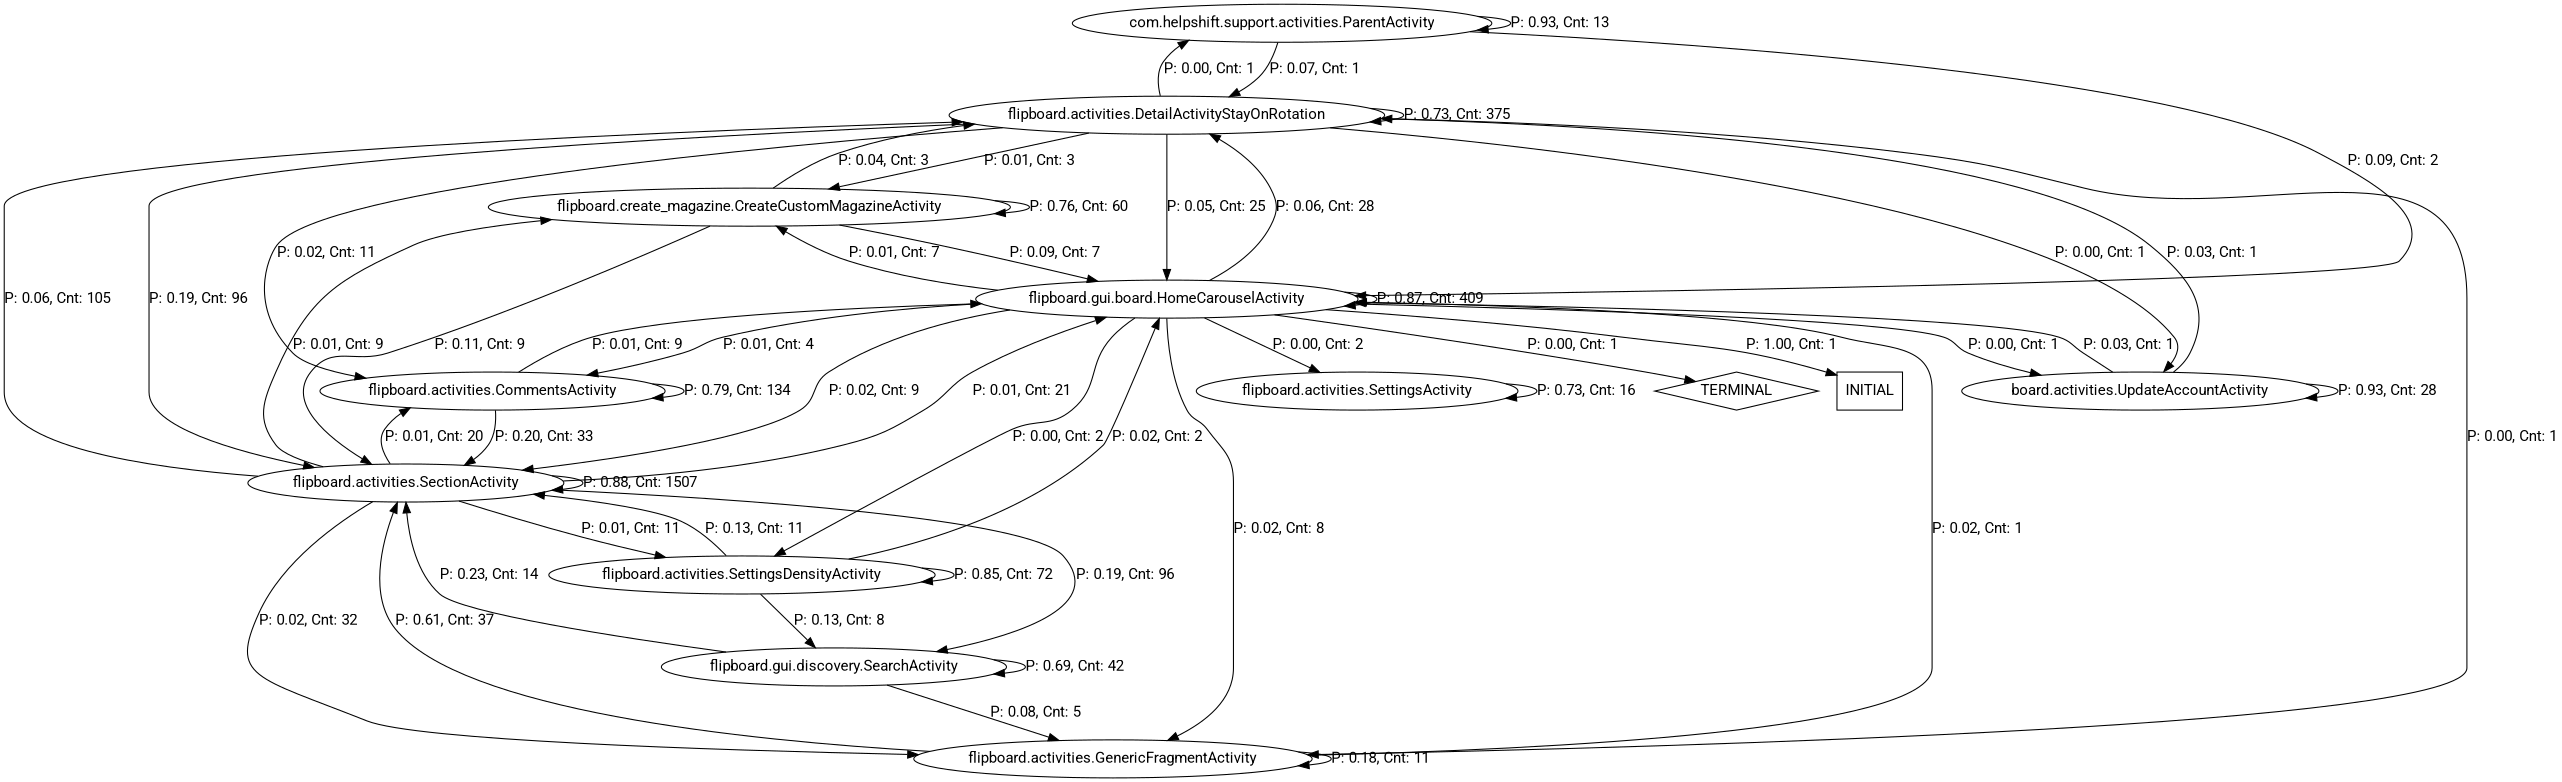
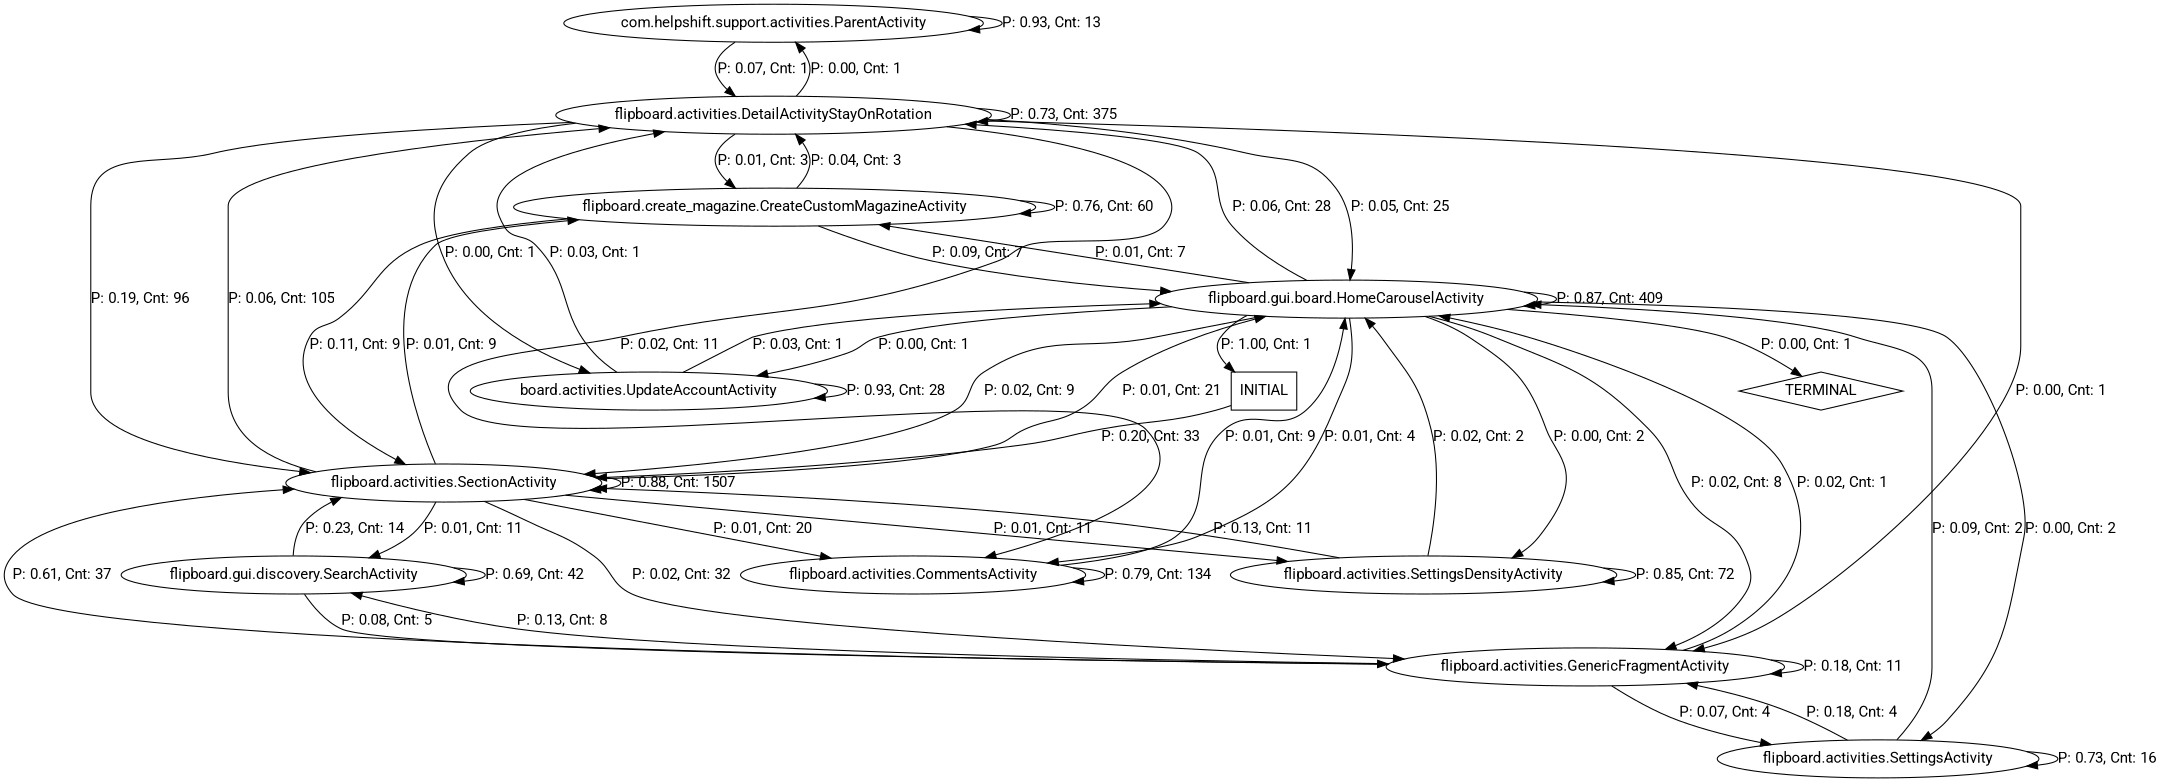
edge "com.helpshift.support.activities.ParentActivity" -> "flipboard.gui.board.HomeCarouselActivity": now "flipboard.activities.SettingsActivity" -> "flipboard.gui.board.HomeCarouselActivity"
edge "flipboard.activities.CommentsActivity" -> "flipboard.activities.SectionActivity": now "INITIAL" -> "flipboard.activities.SectionActivity"
edge "flipboard.activities.SectionActivity" -> "flipboard.gui.discovery.SearchActivity": label "P: 0.19, Cnt: 96" -> "P: 0.01, Cnt: 11"
edge "flipboard.activities.SettingsDensityActivity" -> "flipboard.gui.discovery.SearchActivity": now "flipboard.activities.GenericFragmentActivity" -> "flipboard.gui.discovery.SearchActivity"
edge "flipboard.activities.SettingsActivity" -> "flipboard.activities.GenericFragmentActivity": added, label "P: 0.18, Cnt: 4"
edge "flipboard.activities.GenericFragmentActivity" -> "flipboard.activities.SettingsActivity": added, label "P: 0.07, Cnt: 4"
